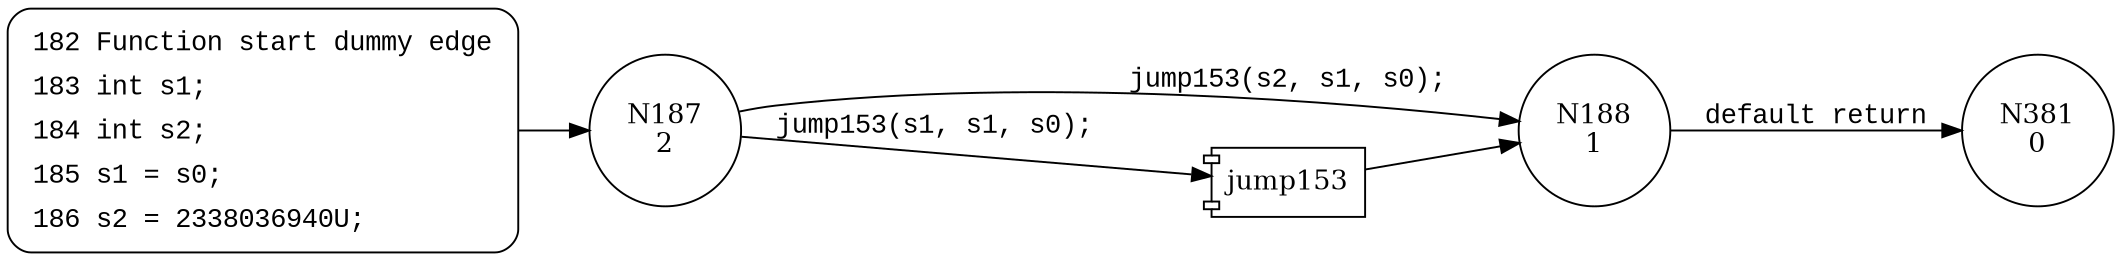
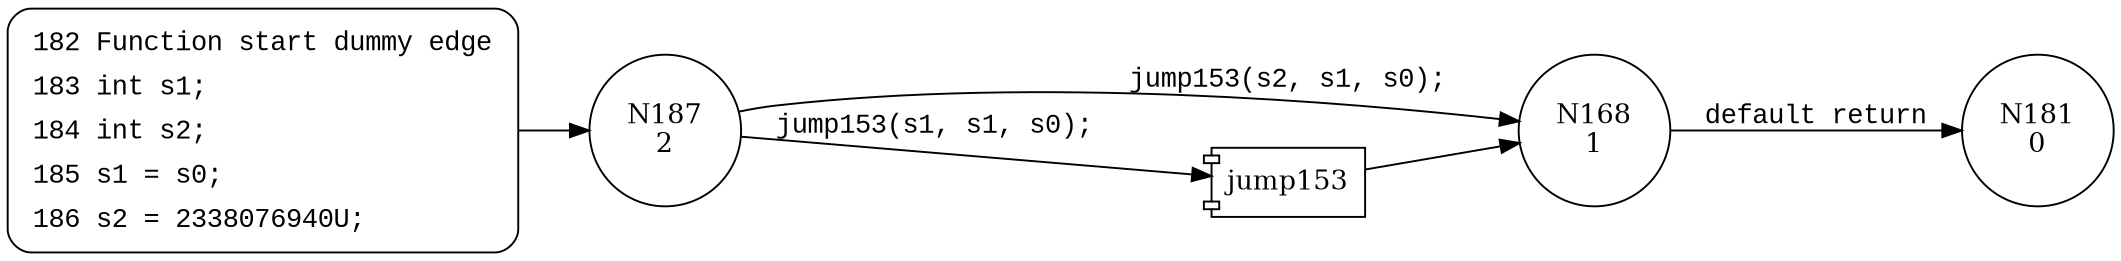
node "N188 1": label "N188 1" -> "N168 1"
node "N381 0": label "N381 0" -> "N181 0"
node "182": text "s2 = 2338036940U;" -> "s2 = 2338076940U;"
